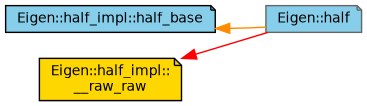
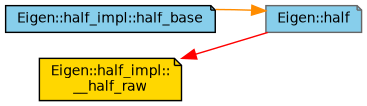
edge "Eigen::half" -> "Eigen::half_impl::half_base": reversed
node "Eigen::half_impl:: __raw_raw": label "Eigen::half_impl:: __raw_raw" -> "Eigen::half_impl:: __half_raw"
